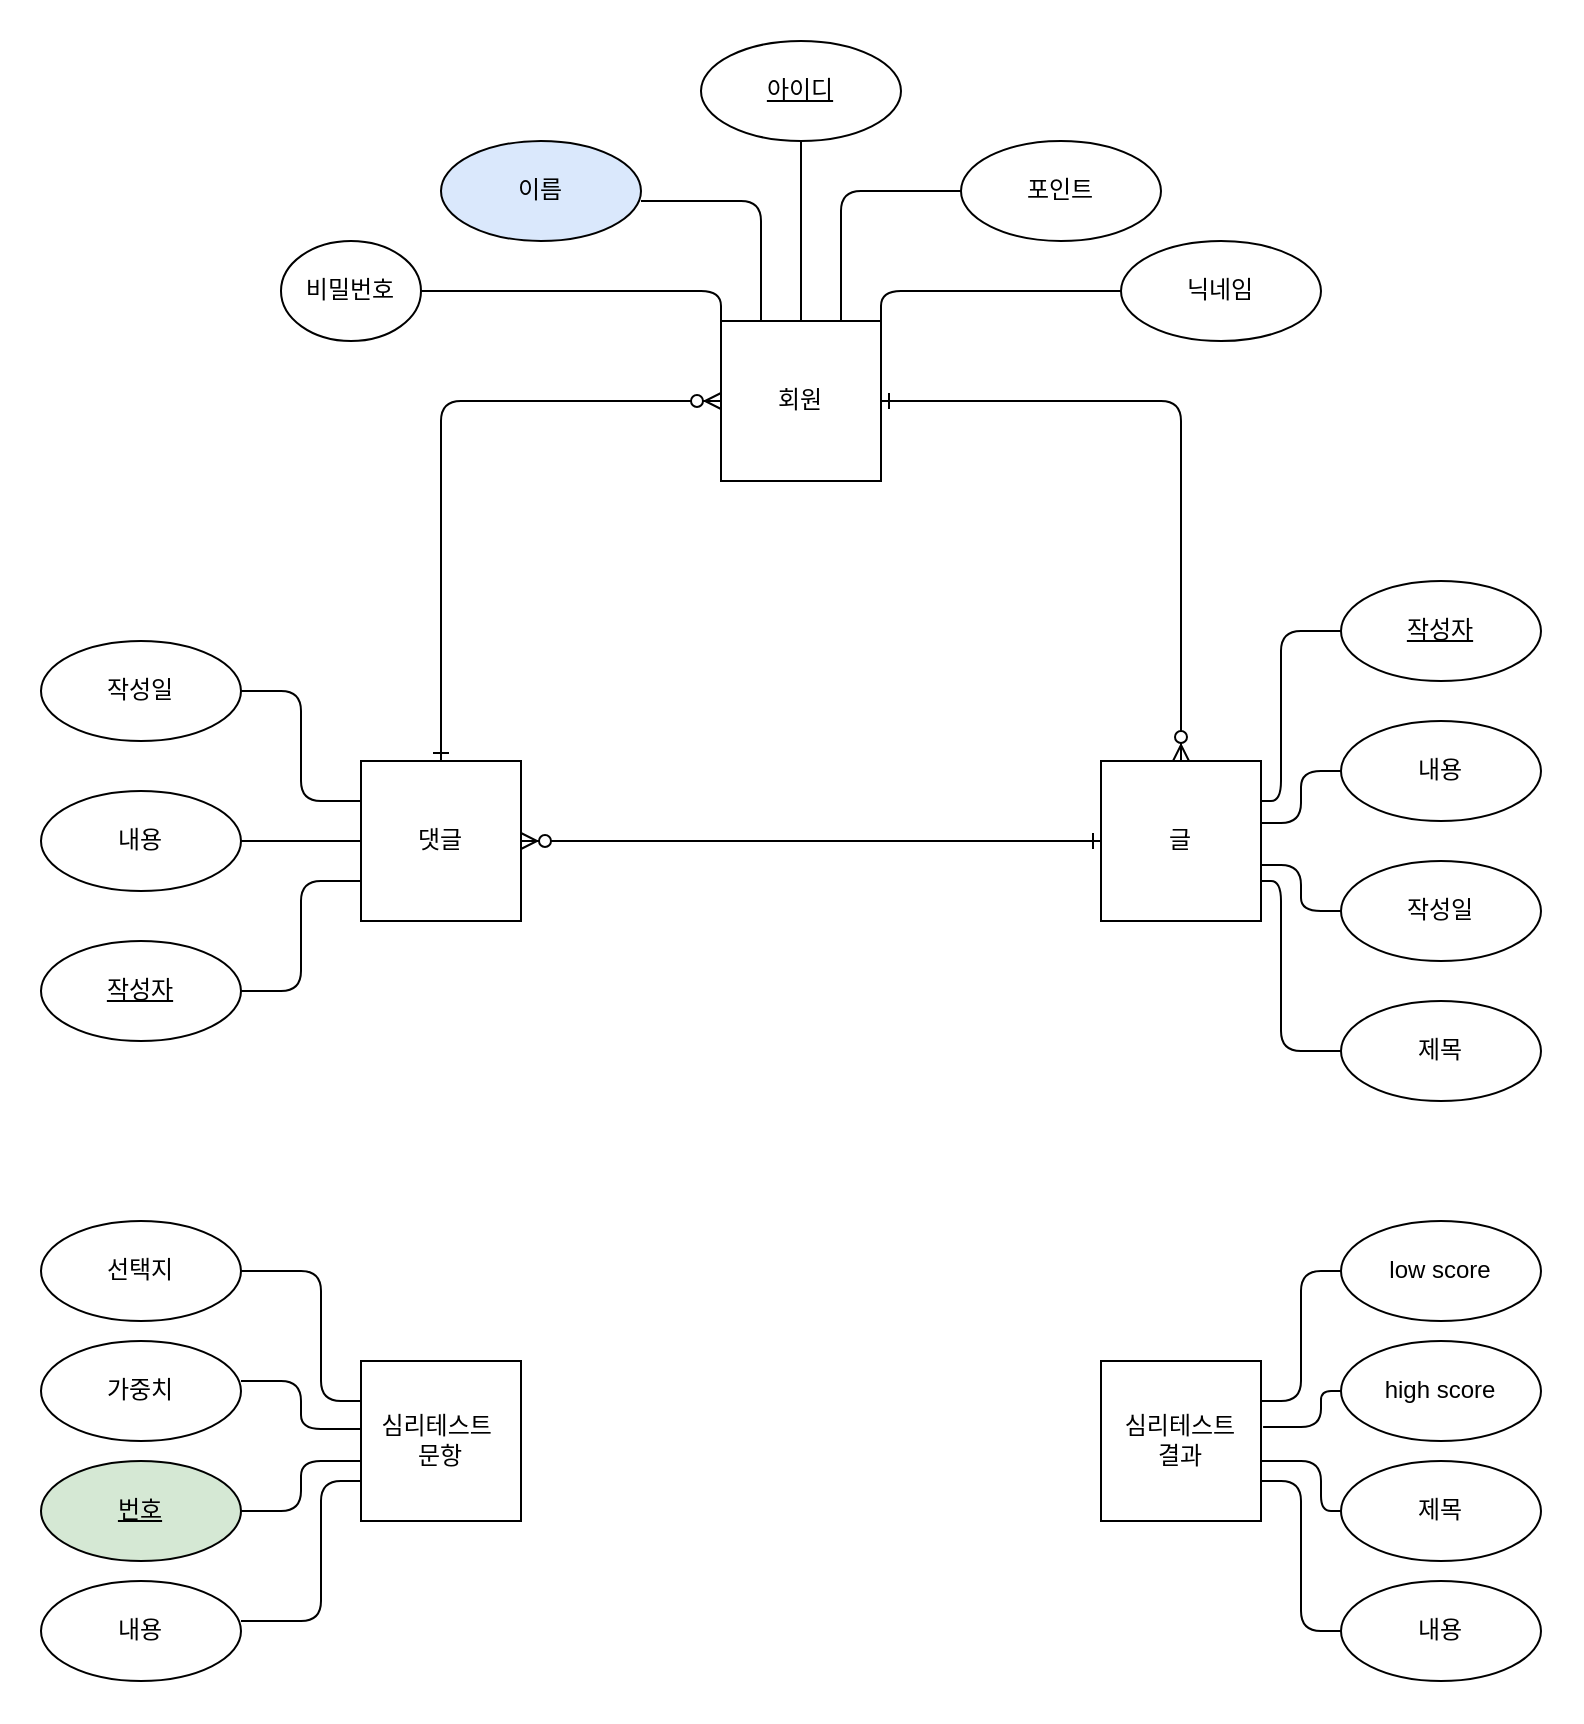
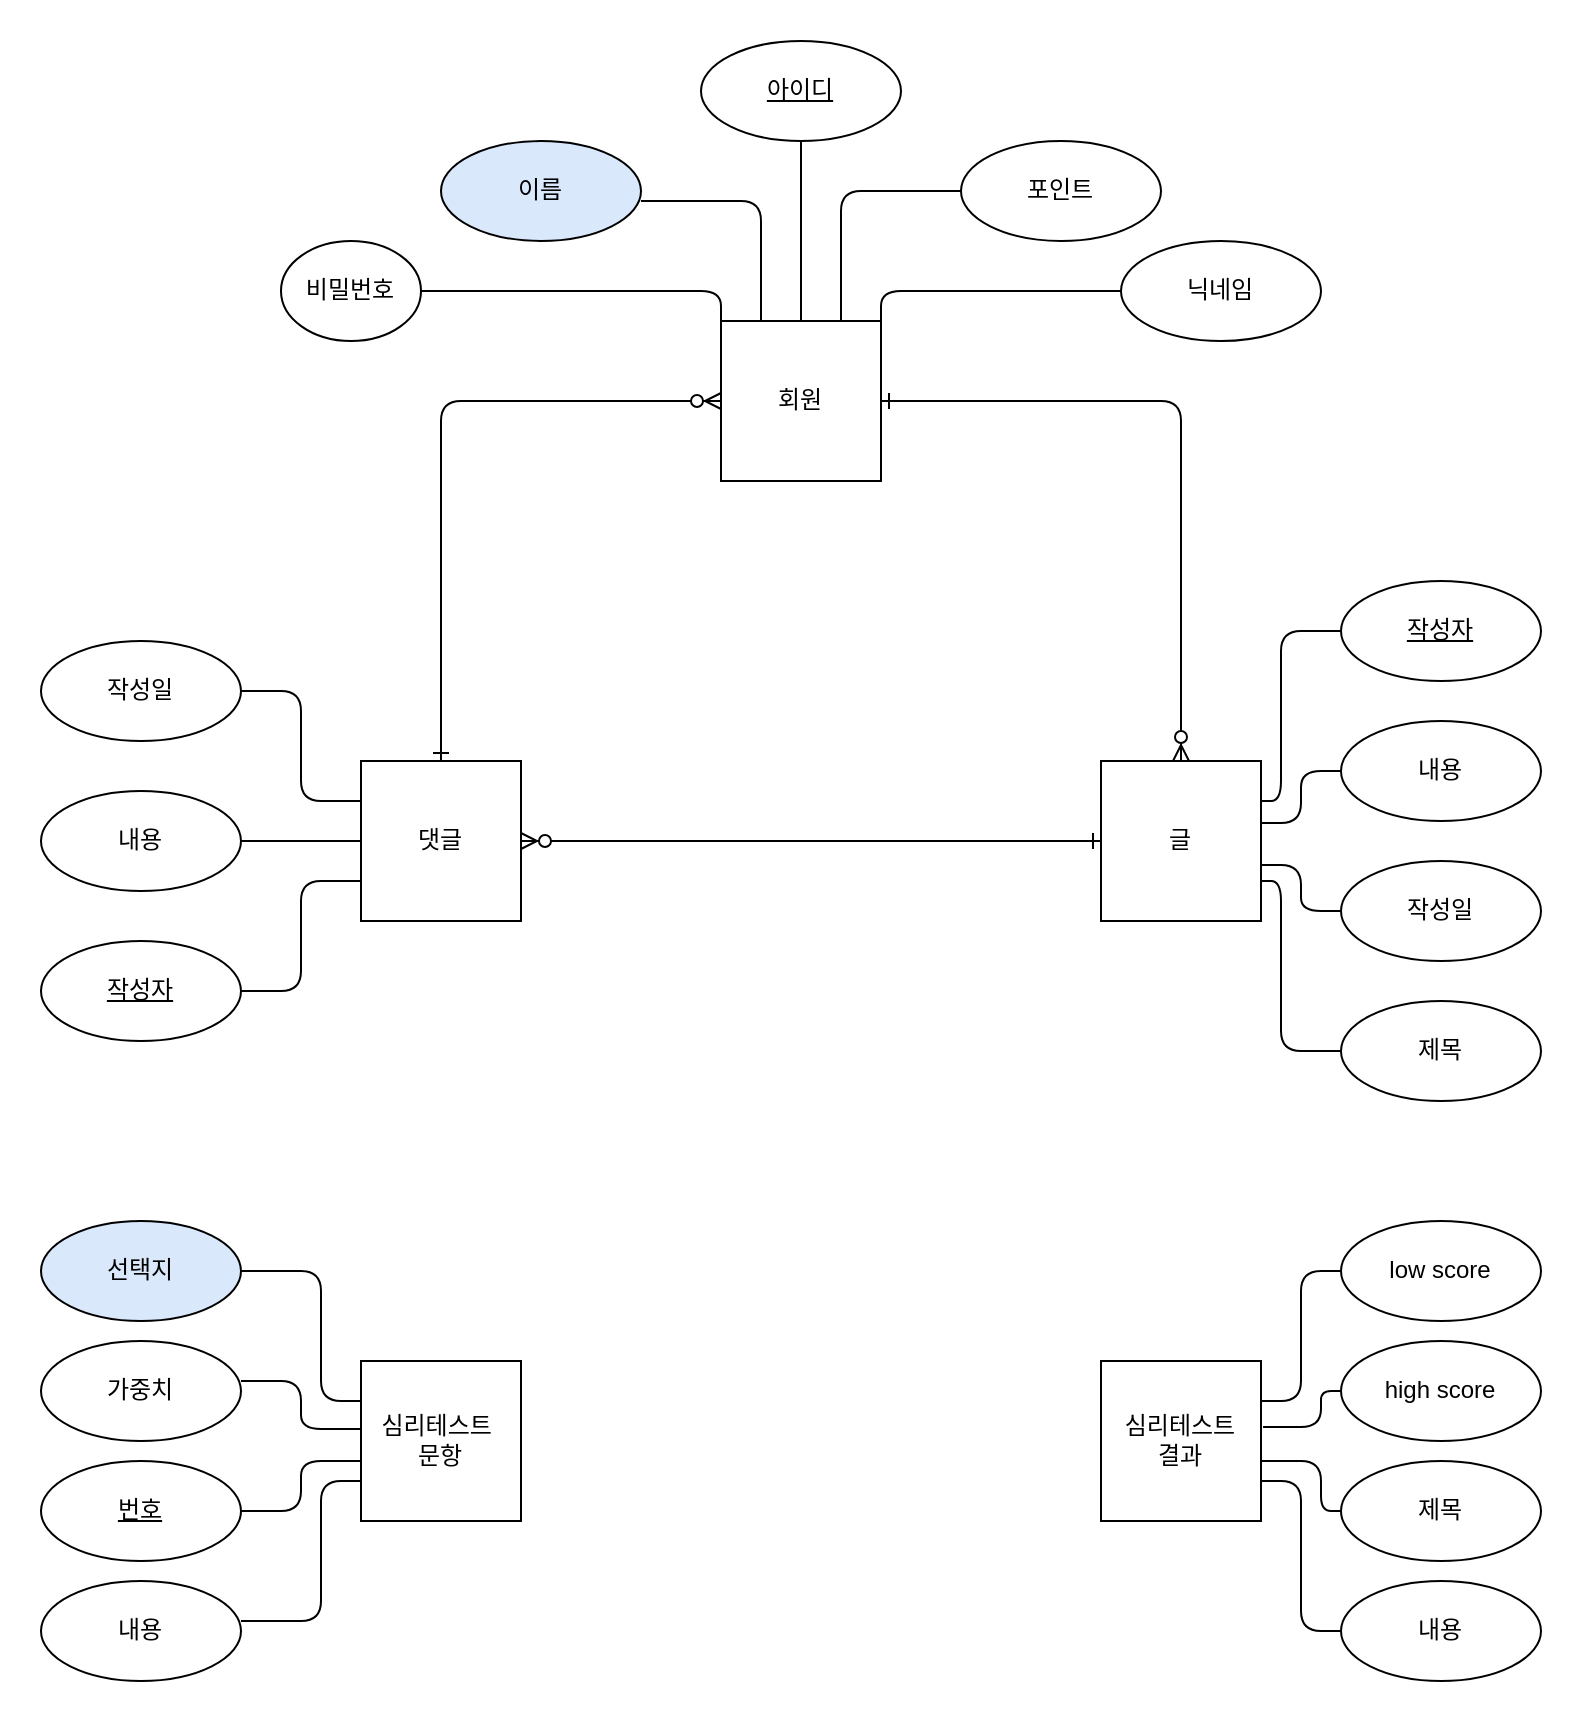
node "선택지": fillcolor #ffffff -> #dae8fc
node "번호": fillcolor #d5e8d4 -> #ffffff
